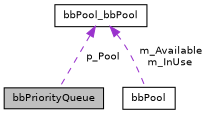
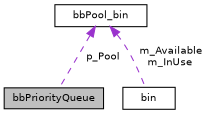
node "bbPool_bbPool": label "bbPool_bbPool" -> "bbPool_bin"
node "bbPool": label "bbPool" -> "bin"
